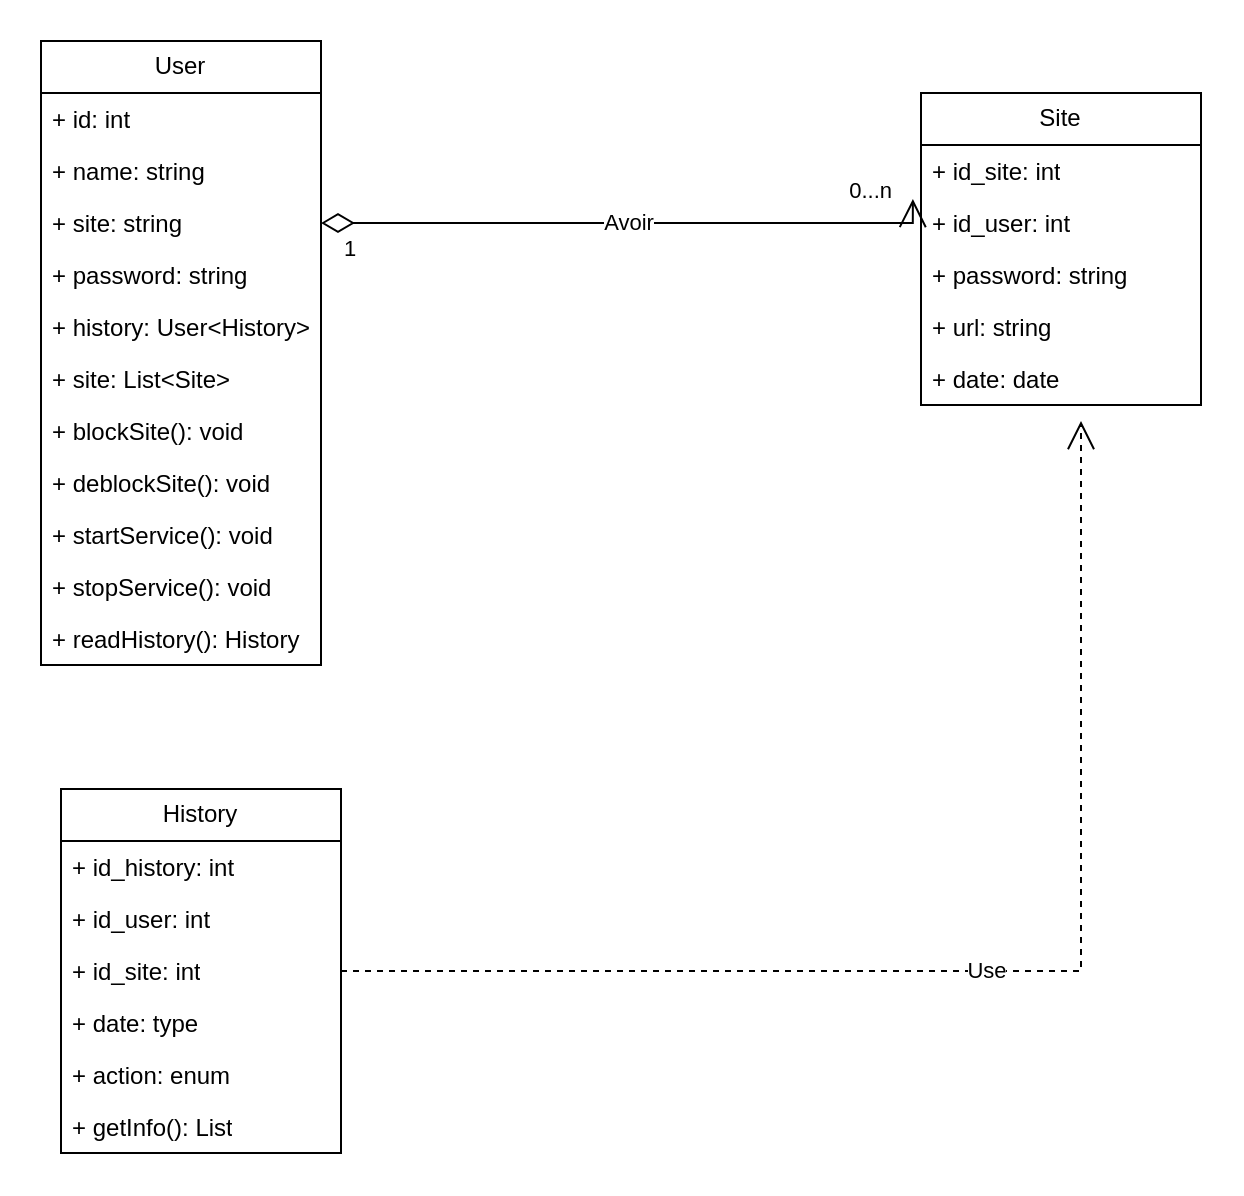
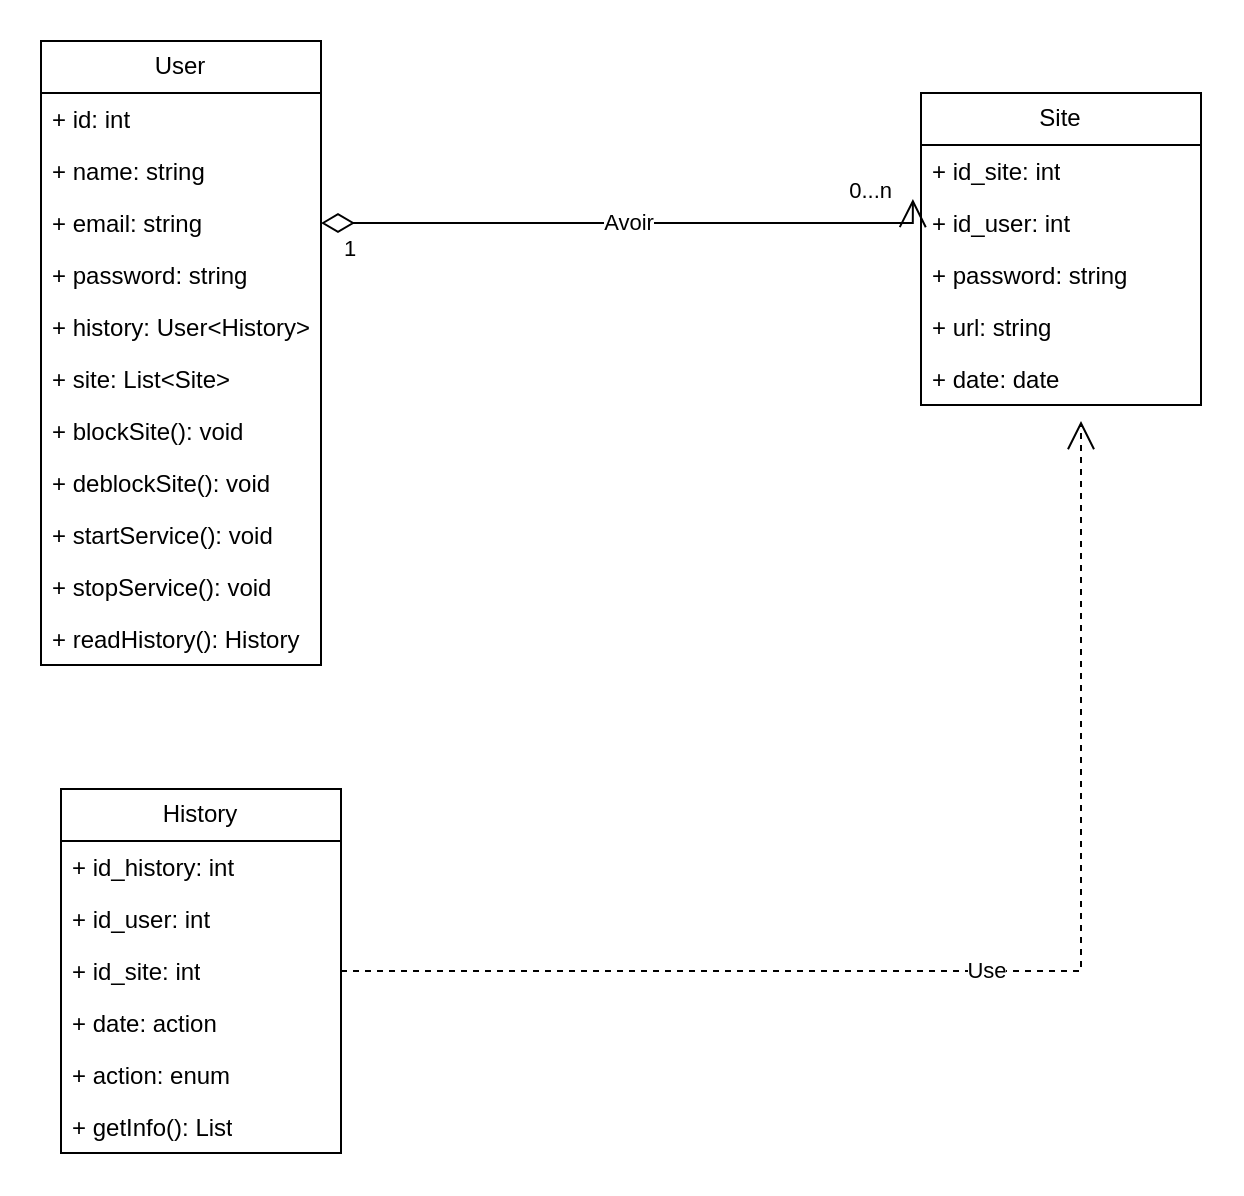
node "+ site: string": label "+ site: string" -> "+ email: string"
node "+ date: type": label "+ date: type" -> "+ date: action"
